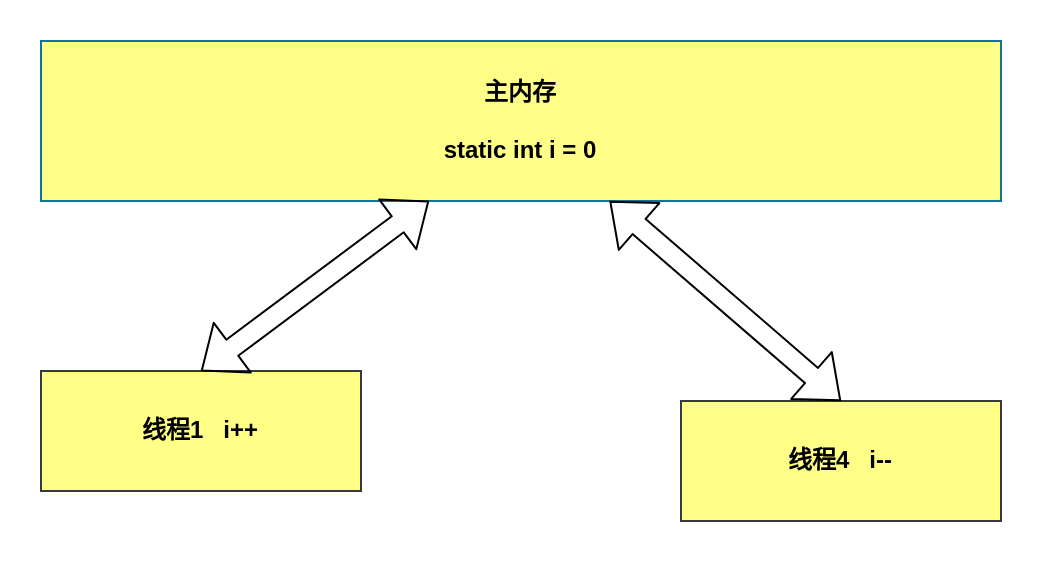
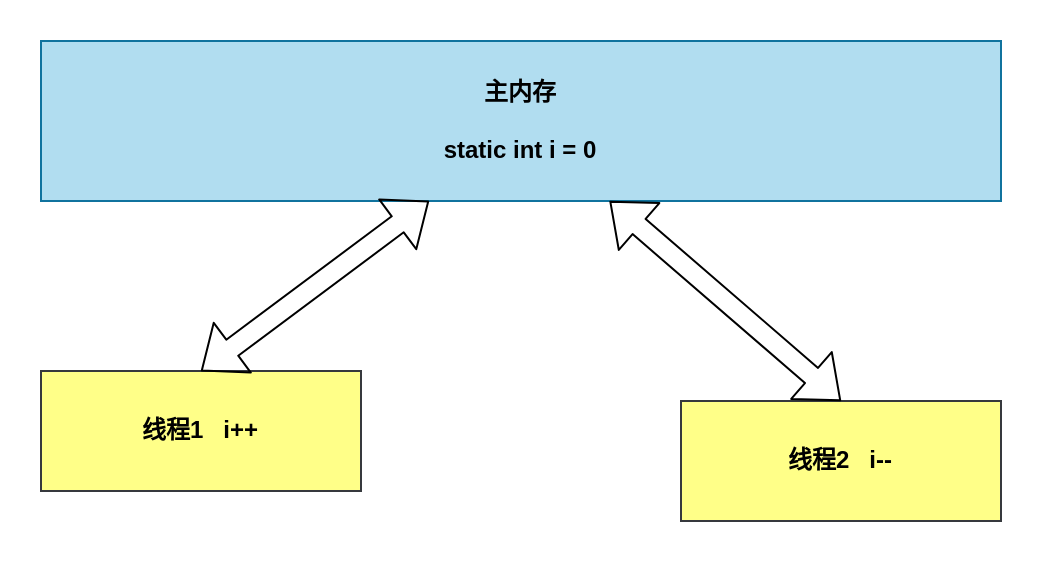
node "主内存 static int i = 0": fillcolor #ffff88 -> #b1ddf0
node "线程4 i--": label "线程4 i--" -> "线程2 i--"
